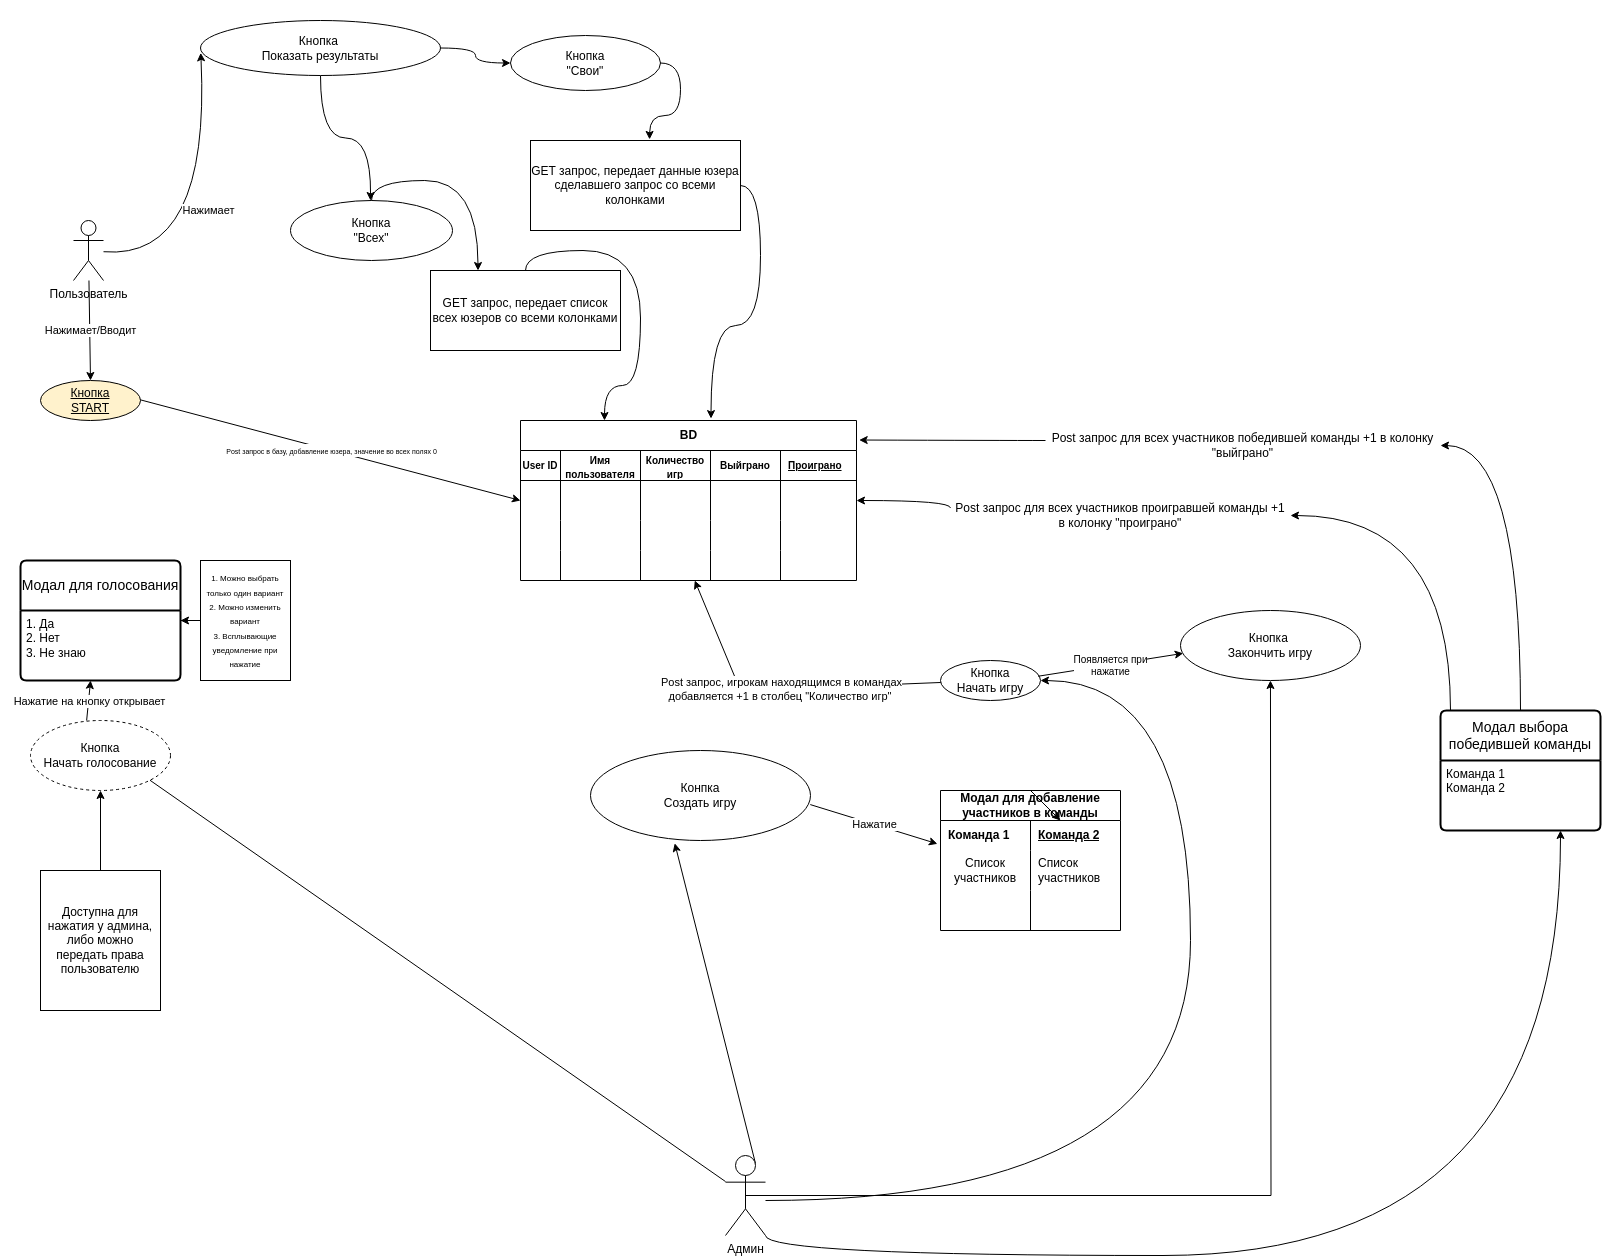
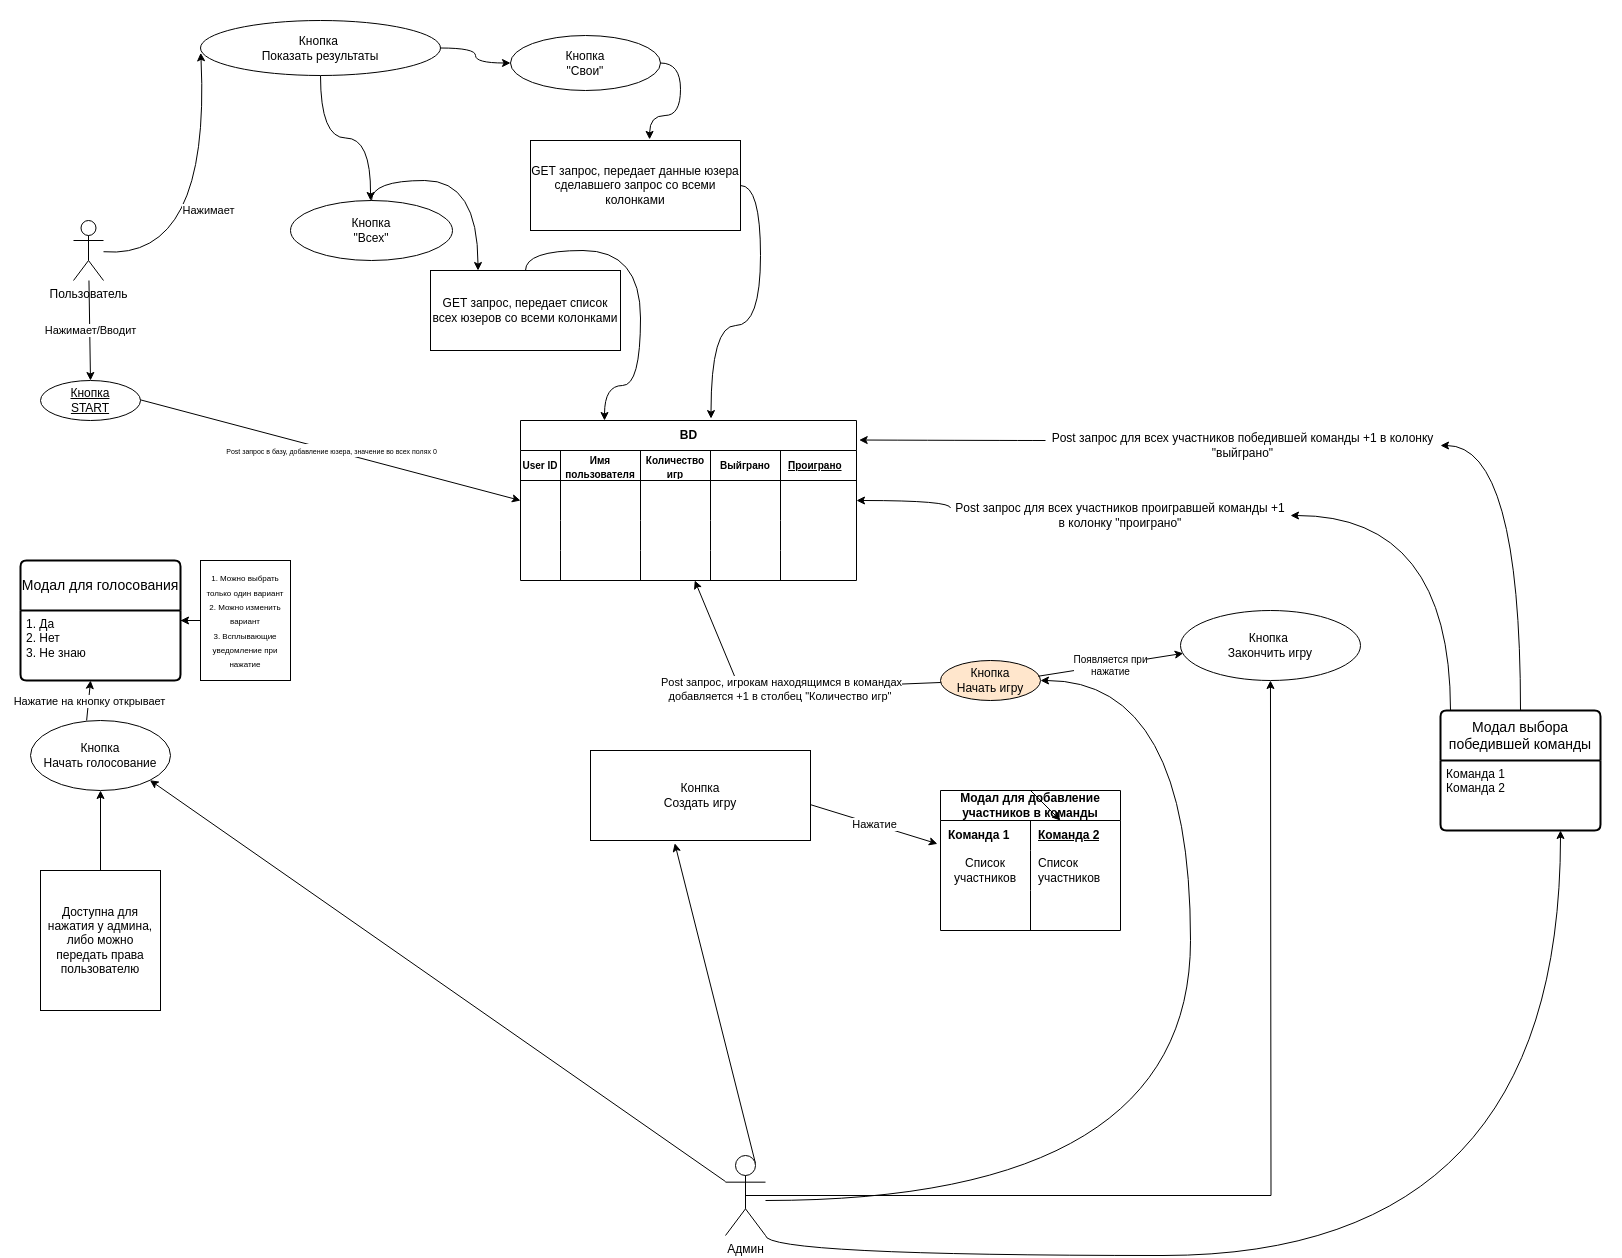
node "Кнопка START": fillcolor #fff2cc -> #ffffff
node "Кнопка Начать игру": fillcolor #ffffff -> #ffe6cc
node "Кнопка Начать голосование": style dashed -> solid
edge "Кнопка Начать голосование" -- "Админ": arrowhead none -> classic
node "Конпка Создать игру": shape ellipse -> rectangle
